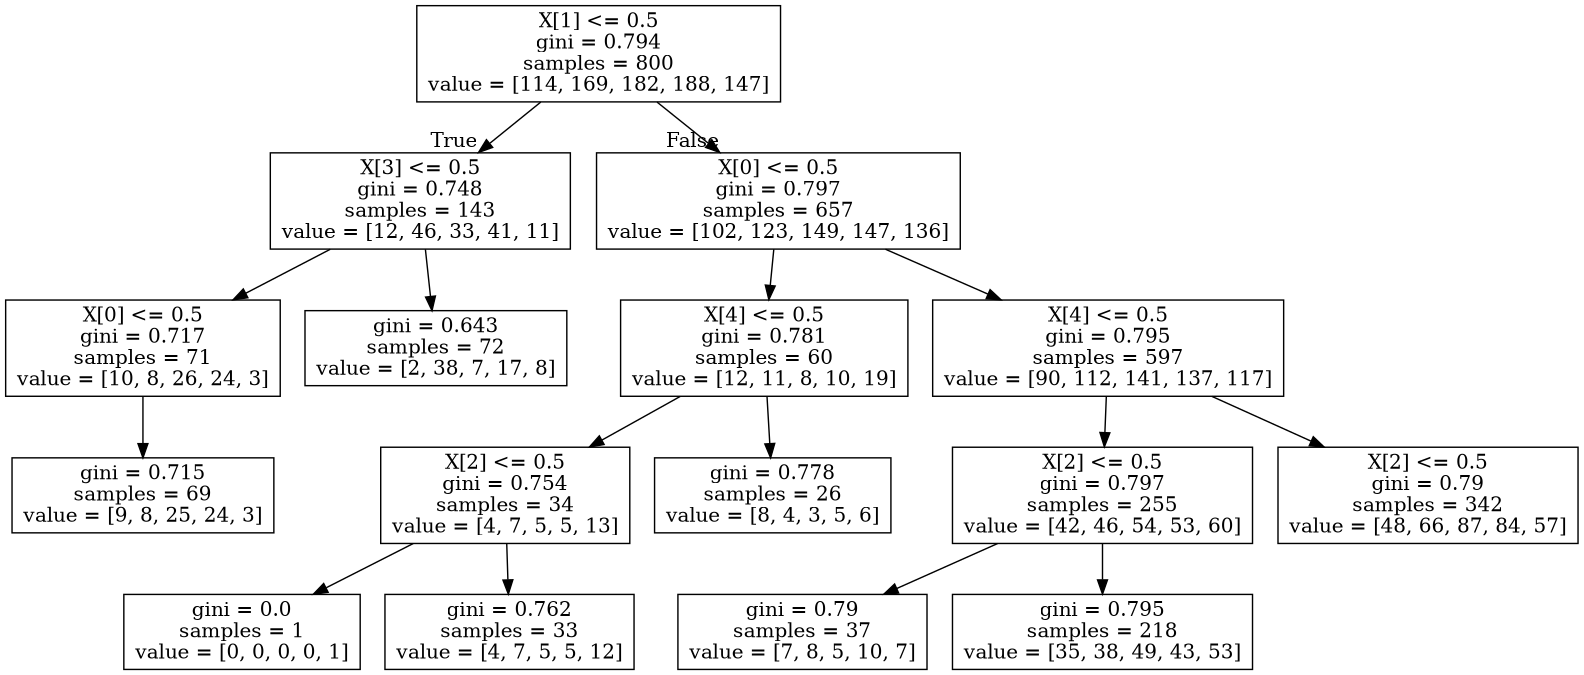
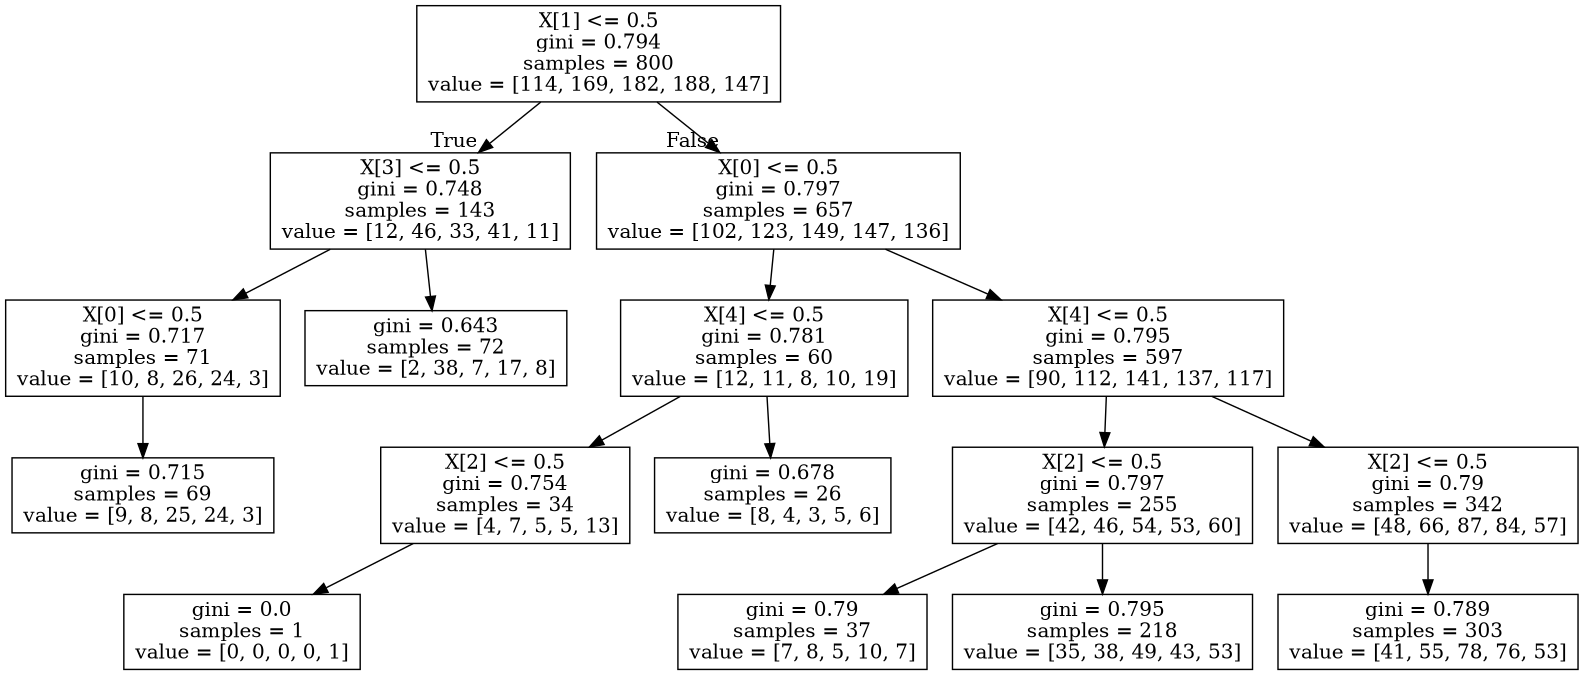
node "gini = 0.778 samples = 26 value = [8, 4, 3, 5, 6]": label "gini = 0.778 samples = 26 value = [8, 4, 3, 5, 6]" -> "gini = 0.678 samples = 26 value = [8, 4, 3, 5, 6]"
node "gini = 0.762 samples = 33 value = [4, 7, 5, 5, 12]": removed
node "gini = 0.789 samples = 303 value = [41, 55, 78, 76, 53]": added
